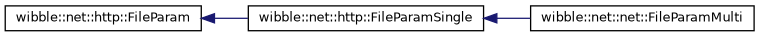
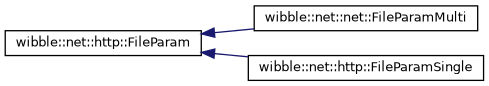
edge "wibble::net::net::FileParamMulti" -> "wibble::net::http::FileParamSingle": now "wibble::net::net::FileParamMulti" -> "wibble::net::http::FileParam"
